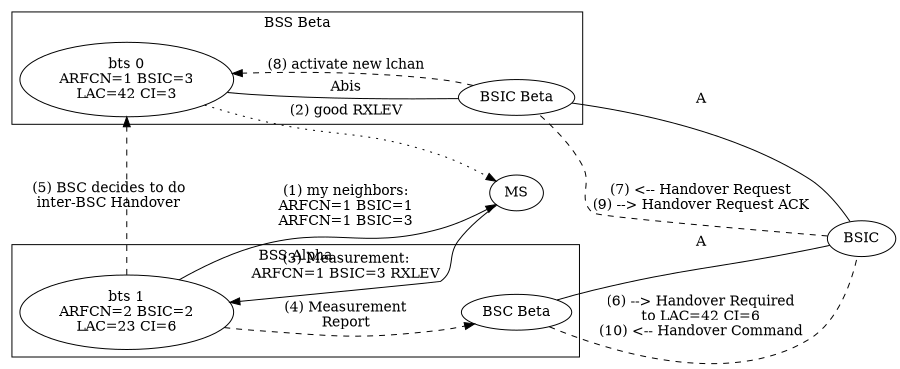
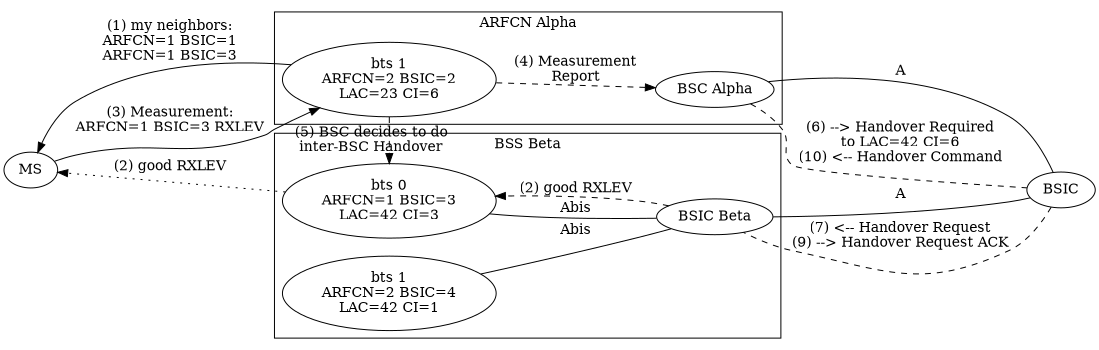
edge "BSIC Beta" -> "bts 0 ARFCN=1 BSIC=3 LAC=42 CI=3": label "(8) activate new lchan" -> "(2) good RXLEV"
cluster "BSS Alpha": label "BSS Alpha" -> "ARFCN Alpha"
node "bts 1 ARFCN=2 BSIC=4 LAC=42 CI=1": added
node "BSC Beta": label "BSC Beta" -> "BSC Alpha"
